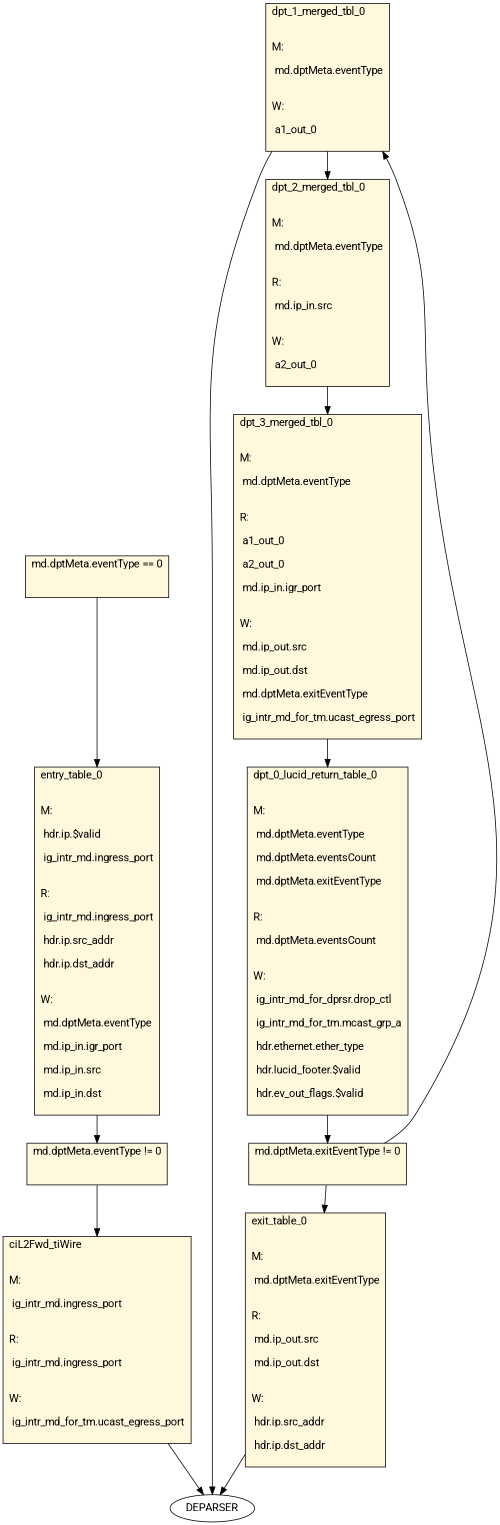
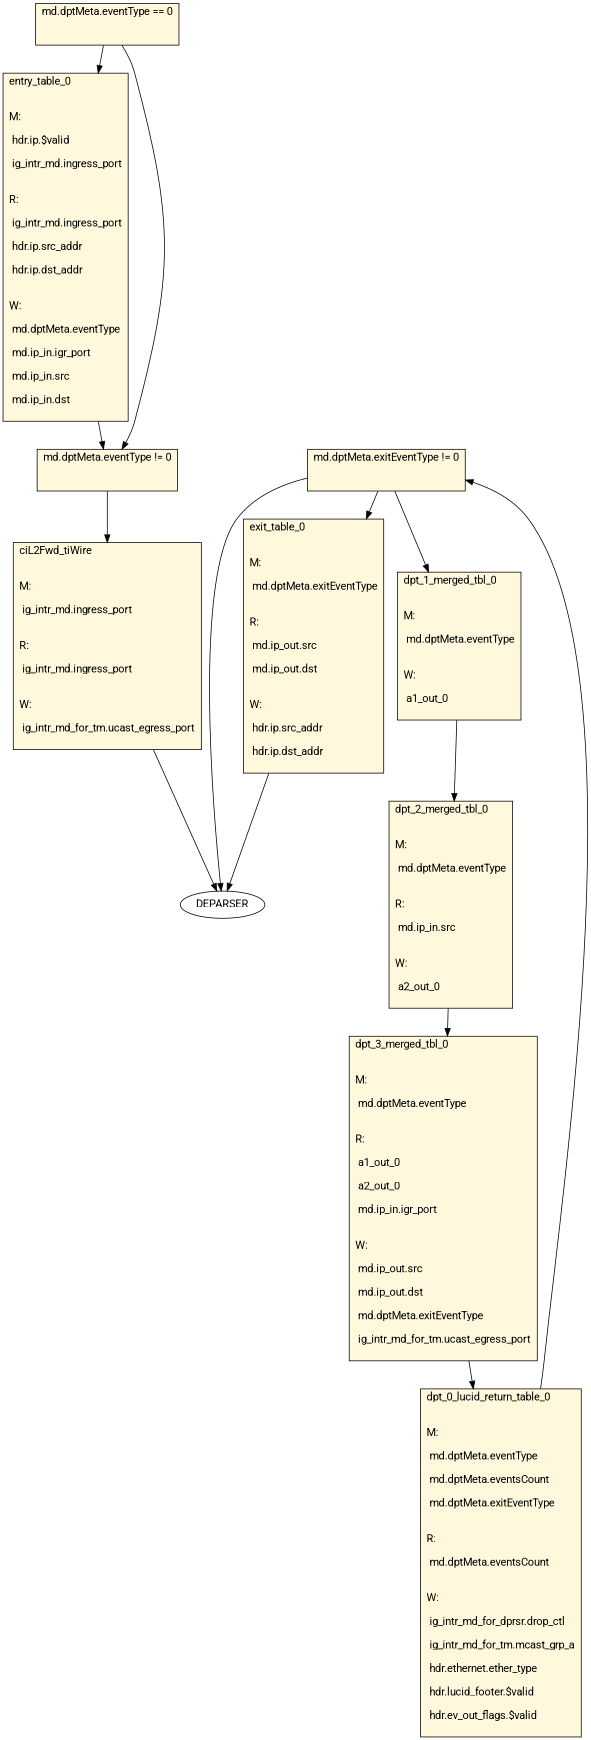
edge "md.dptMeta.eventType == 0" -> "md.dptMeta.eventType != 0": added
edge "dpt_1_merged_tbl_0 M: md.dptMeta.eventType W: a1_out_0" -> "DEPARSER": now "md.dptMeta.exitEventType != 0" -> "DEPARSER"
